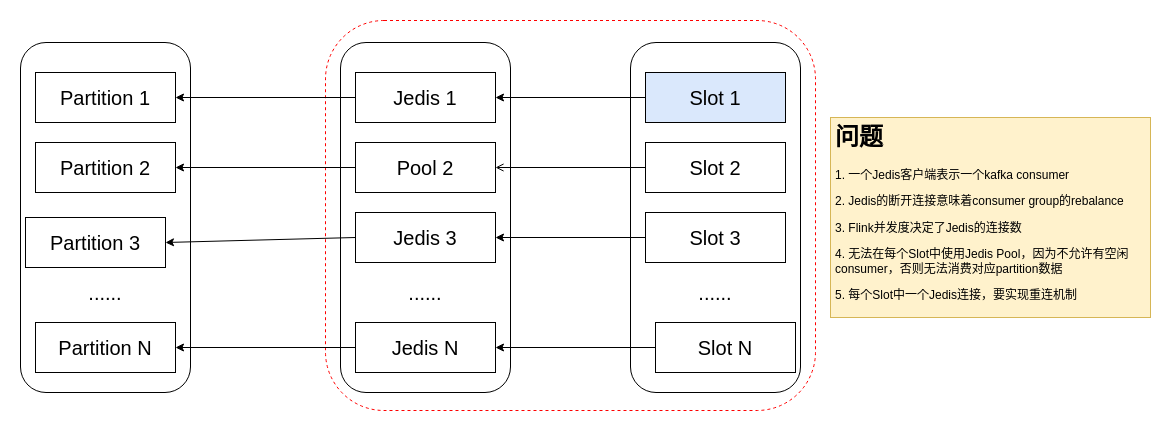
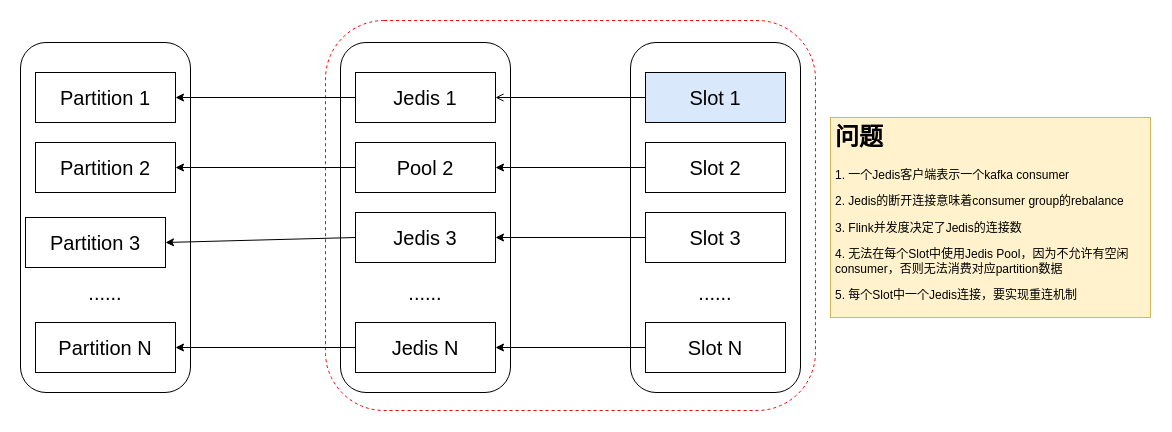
edge "Slot 1" -> "Jedis 1": arrowhead classic -> open
edge "Slot 2" -> "Pool 2": arrowhead open -> classic
node "Slot N": moved (726, 348) -> (716, 348)
